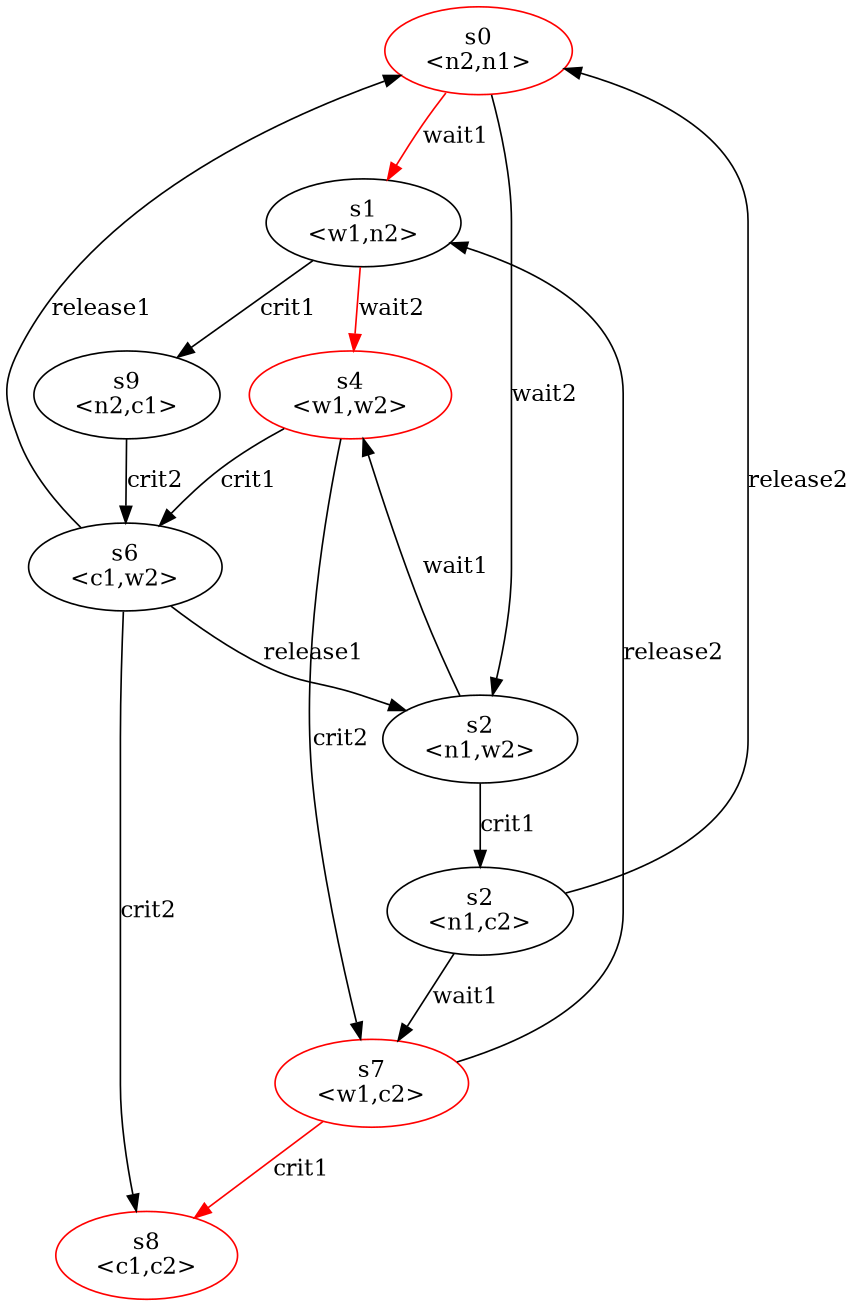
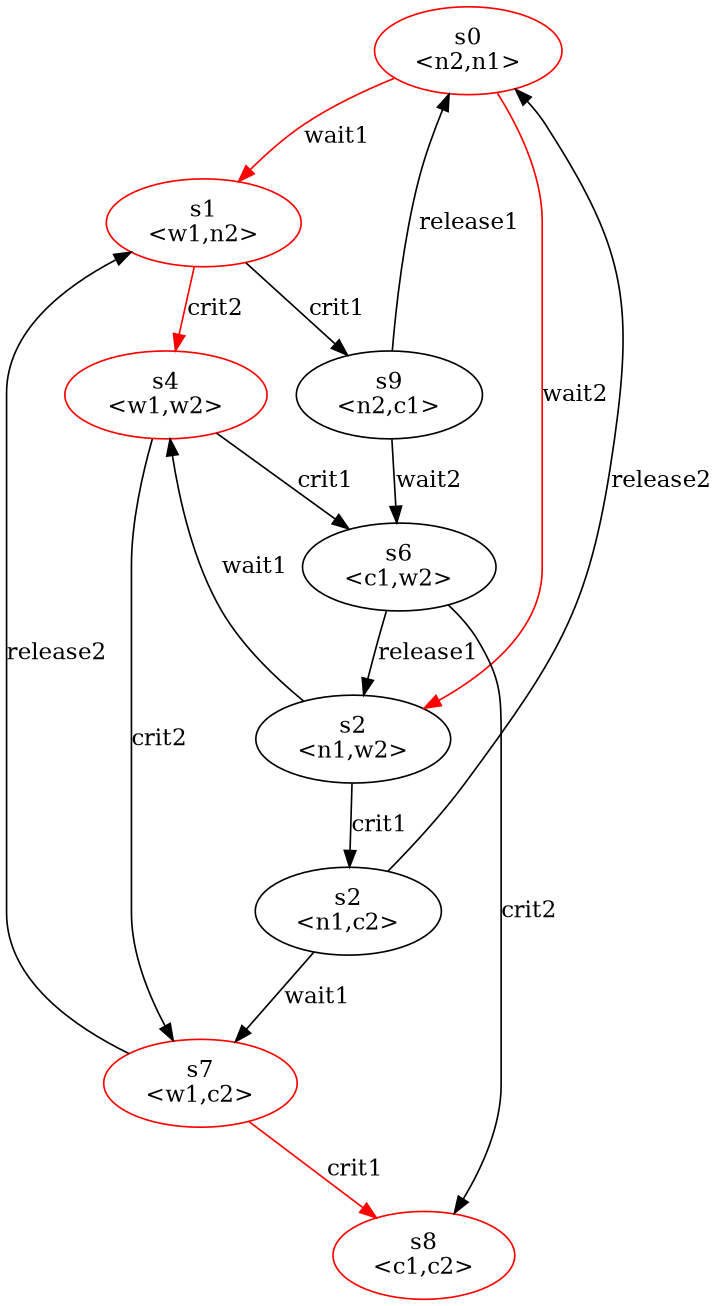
node "s1 <w1,n2>": color black -> red
edge "s6 <c1,w2>" -> "s0 <n2,n1>": now "s9 <n2,c1>" -> "s0 <n2,n1>"
edge "s1 <w1,n2>" -> "s4 <w1,w2>": label "wait2" -> "crit2"
edge "s0 <n2,n1>" -> "s2 <n1,w2>": color black -> red
edge "s9 <n2,c1>" -> "s6 <c1,w2>": label "crit2" -> "wait2"
